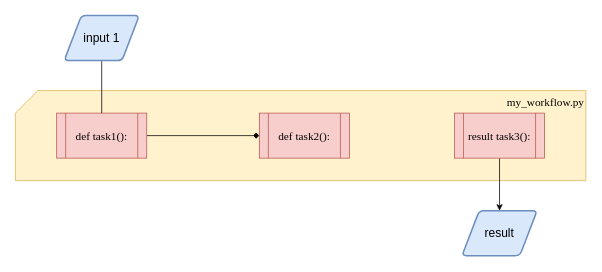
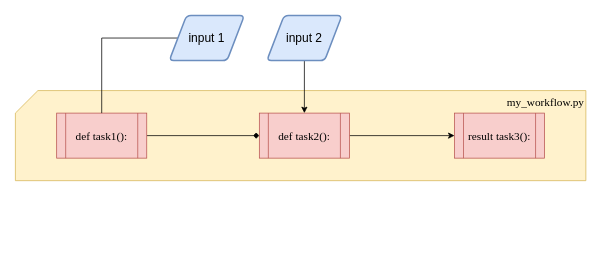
node "input 1": moved (102, 38) -> (207, 38)
node "input 2": added
edge "input 2" -> "def task2():": added
edge "def task2():" -> "result task3():": added
edge "result task3():" -> "result": removed
node "result": removed
